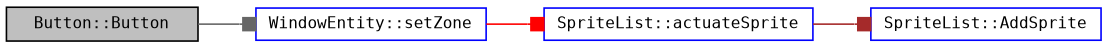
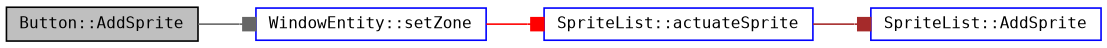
node "Button::Button": label "Button::Button" -> "Button::AddSprite"
